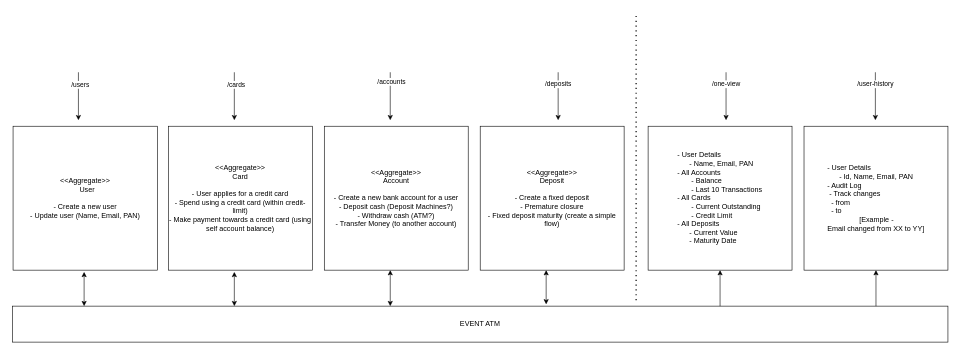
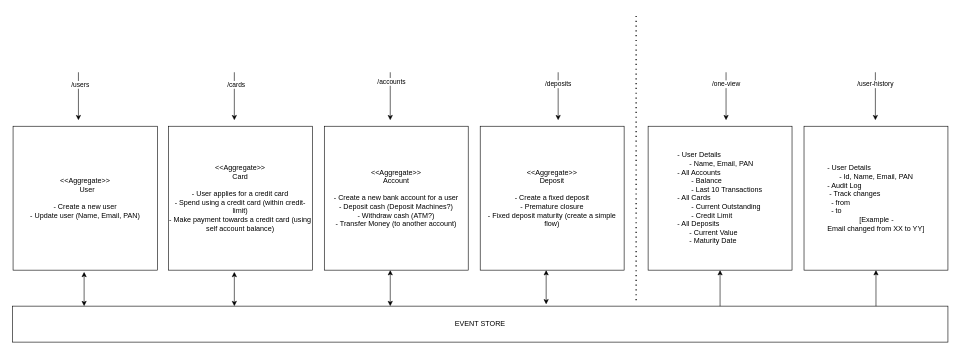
node "EVENT ATM": label "EVENT ATM" -> "EVENT STORE"
